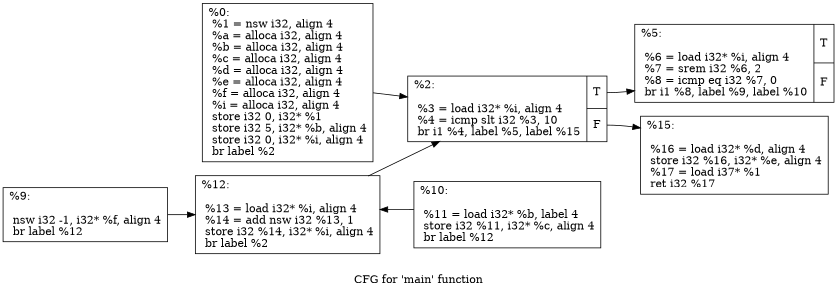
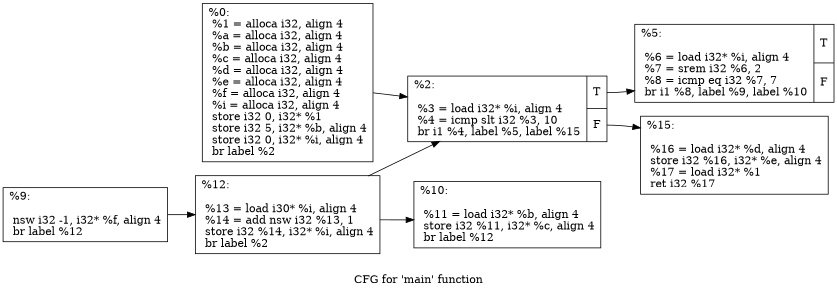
node "%0:": text "%1 = nsw i32, align 4" -> "%1 = alloca i32, align 4"
node "%5:": text "%8 = icmp eq i32 %7, 0" -> "%8 = icmp eq i32 %7, 7"
node "%15:": text "%17 = load i37* %1" -> "%17 = load i32* %1"
node "%12:": text "%13 = load i32* %i, align 4" -> "%13 = load i30* %i, align 4"
edge "%10:" -> "%12:": reversed
node "%10:": text "%11 = load i32* %b, label 4" -> "%11 = load i32* %b, align 4"
